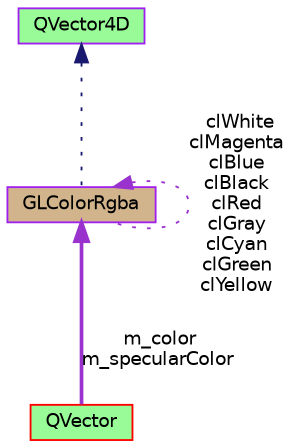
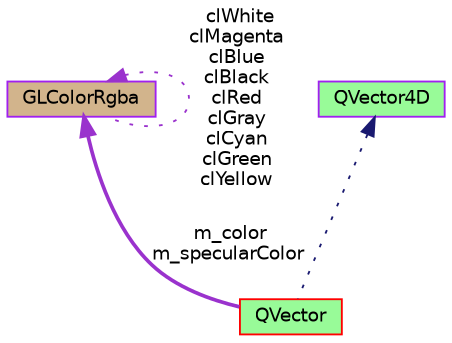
edge "GLColorRgba" -> "QVector4D": now "QVector" -> "QVector4D"
